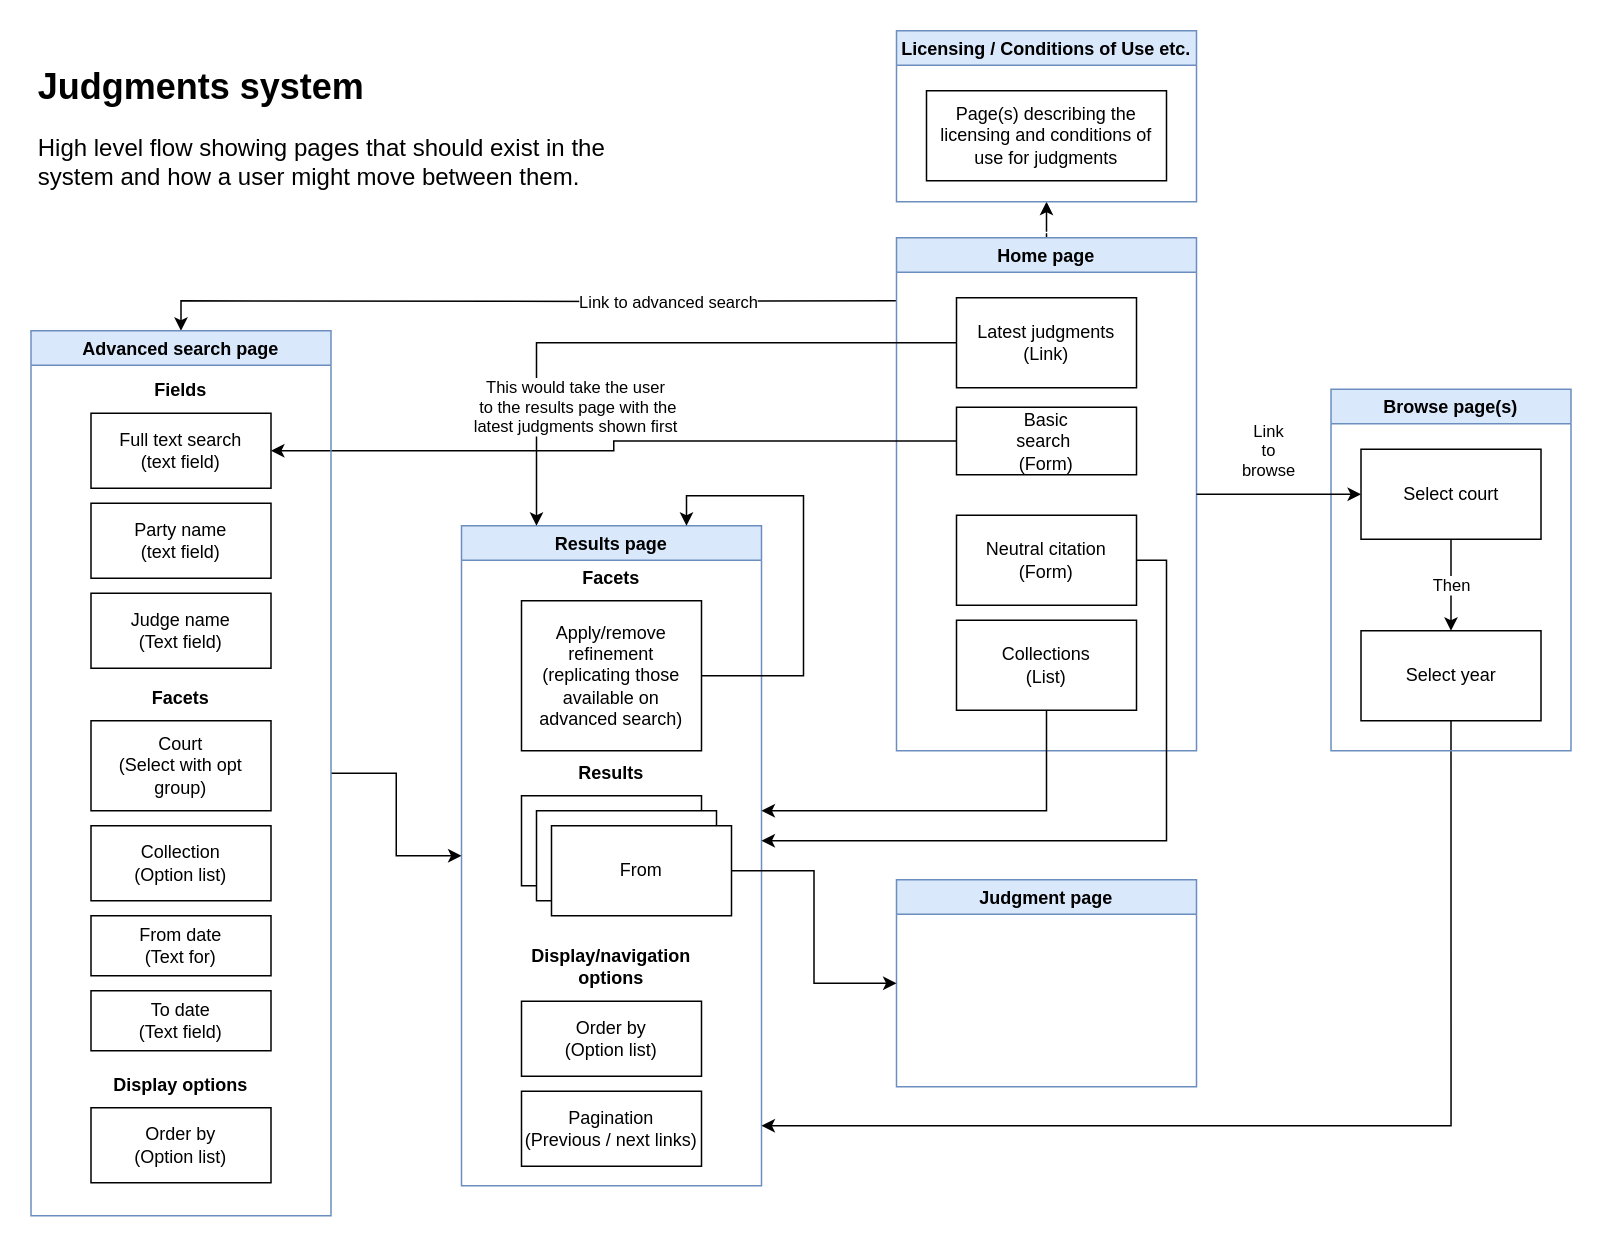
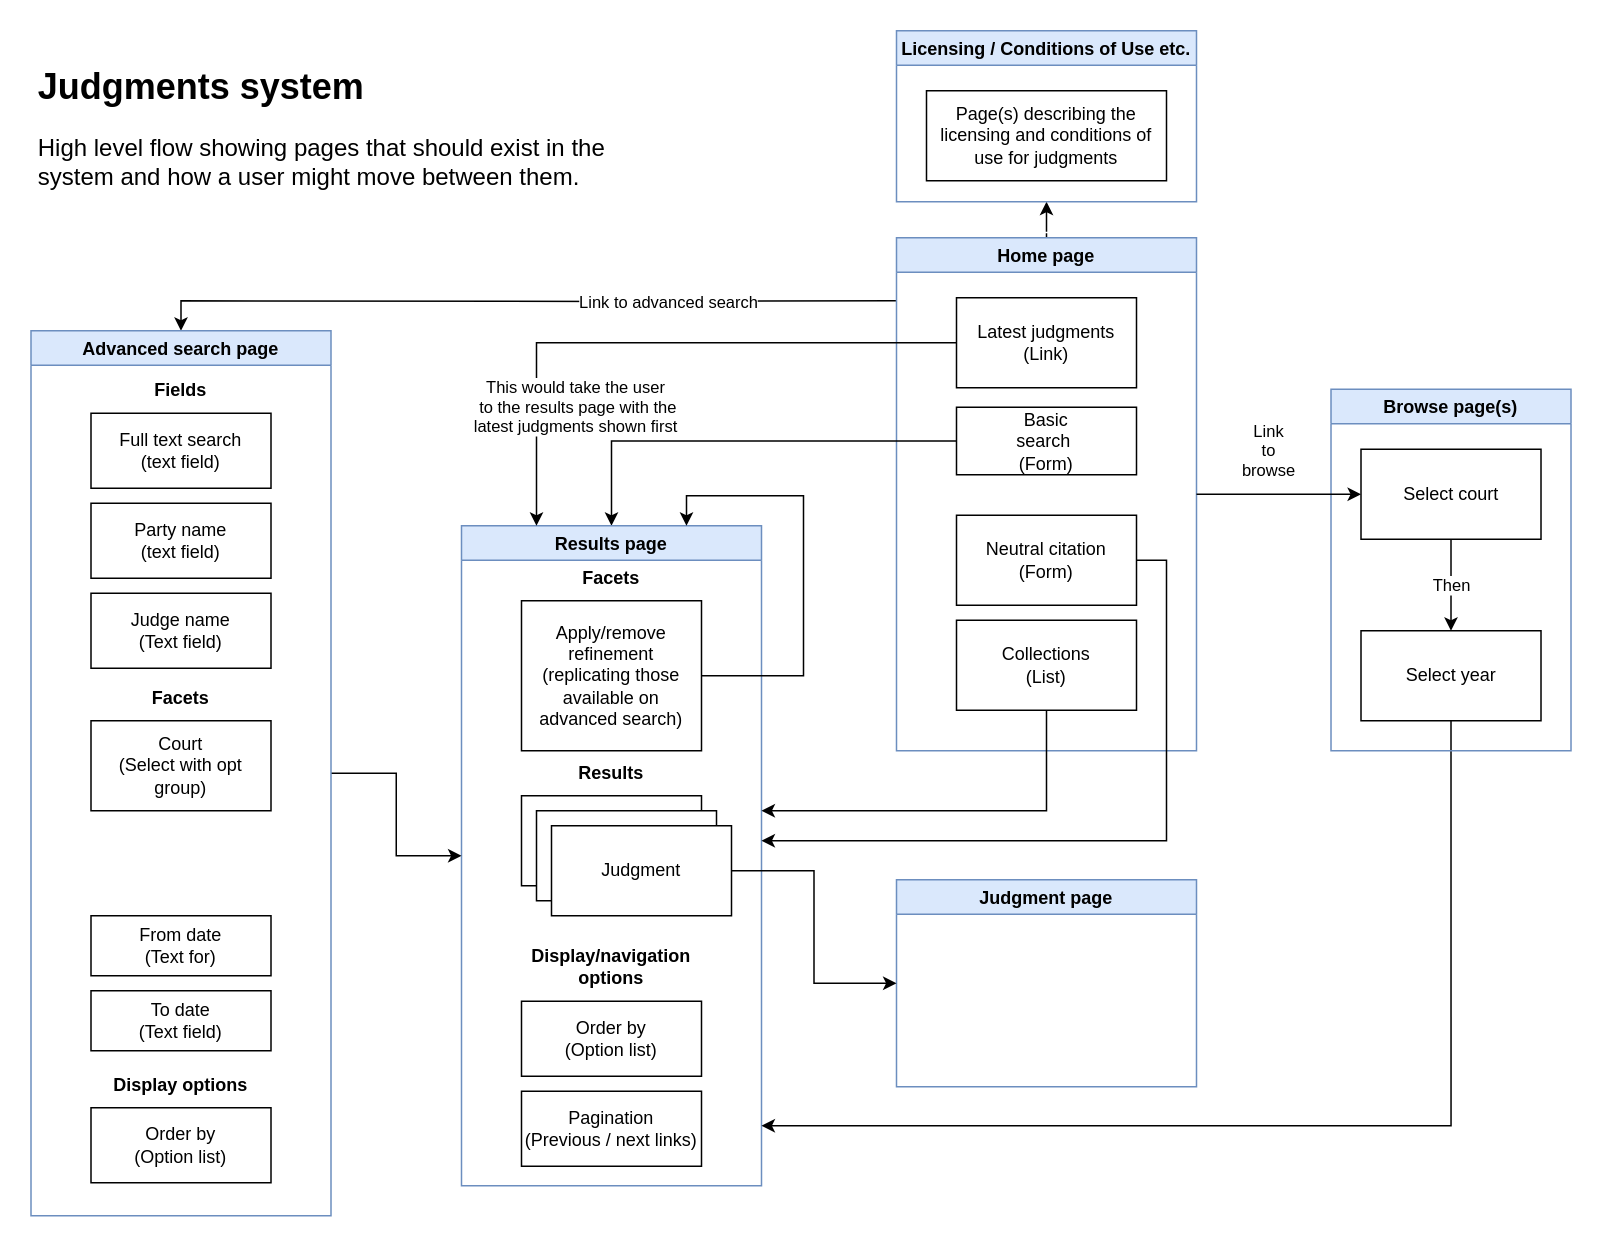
edge "Basic search (Form)" -> "Full text search (text field)": now "Basic search (Form)" -> "Results page"
node "Collection (Option list)": removed
node "From": label "From" -> "Judgment"
